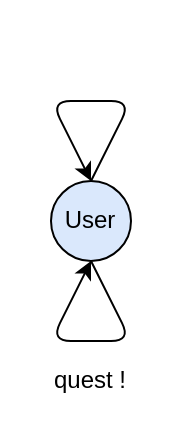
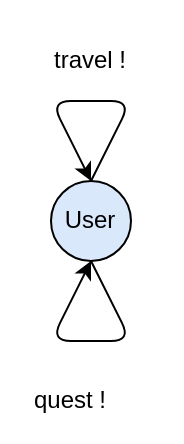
node "travel !": added
node "quest !": moved (91, 381) -> (71, 401)
